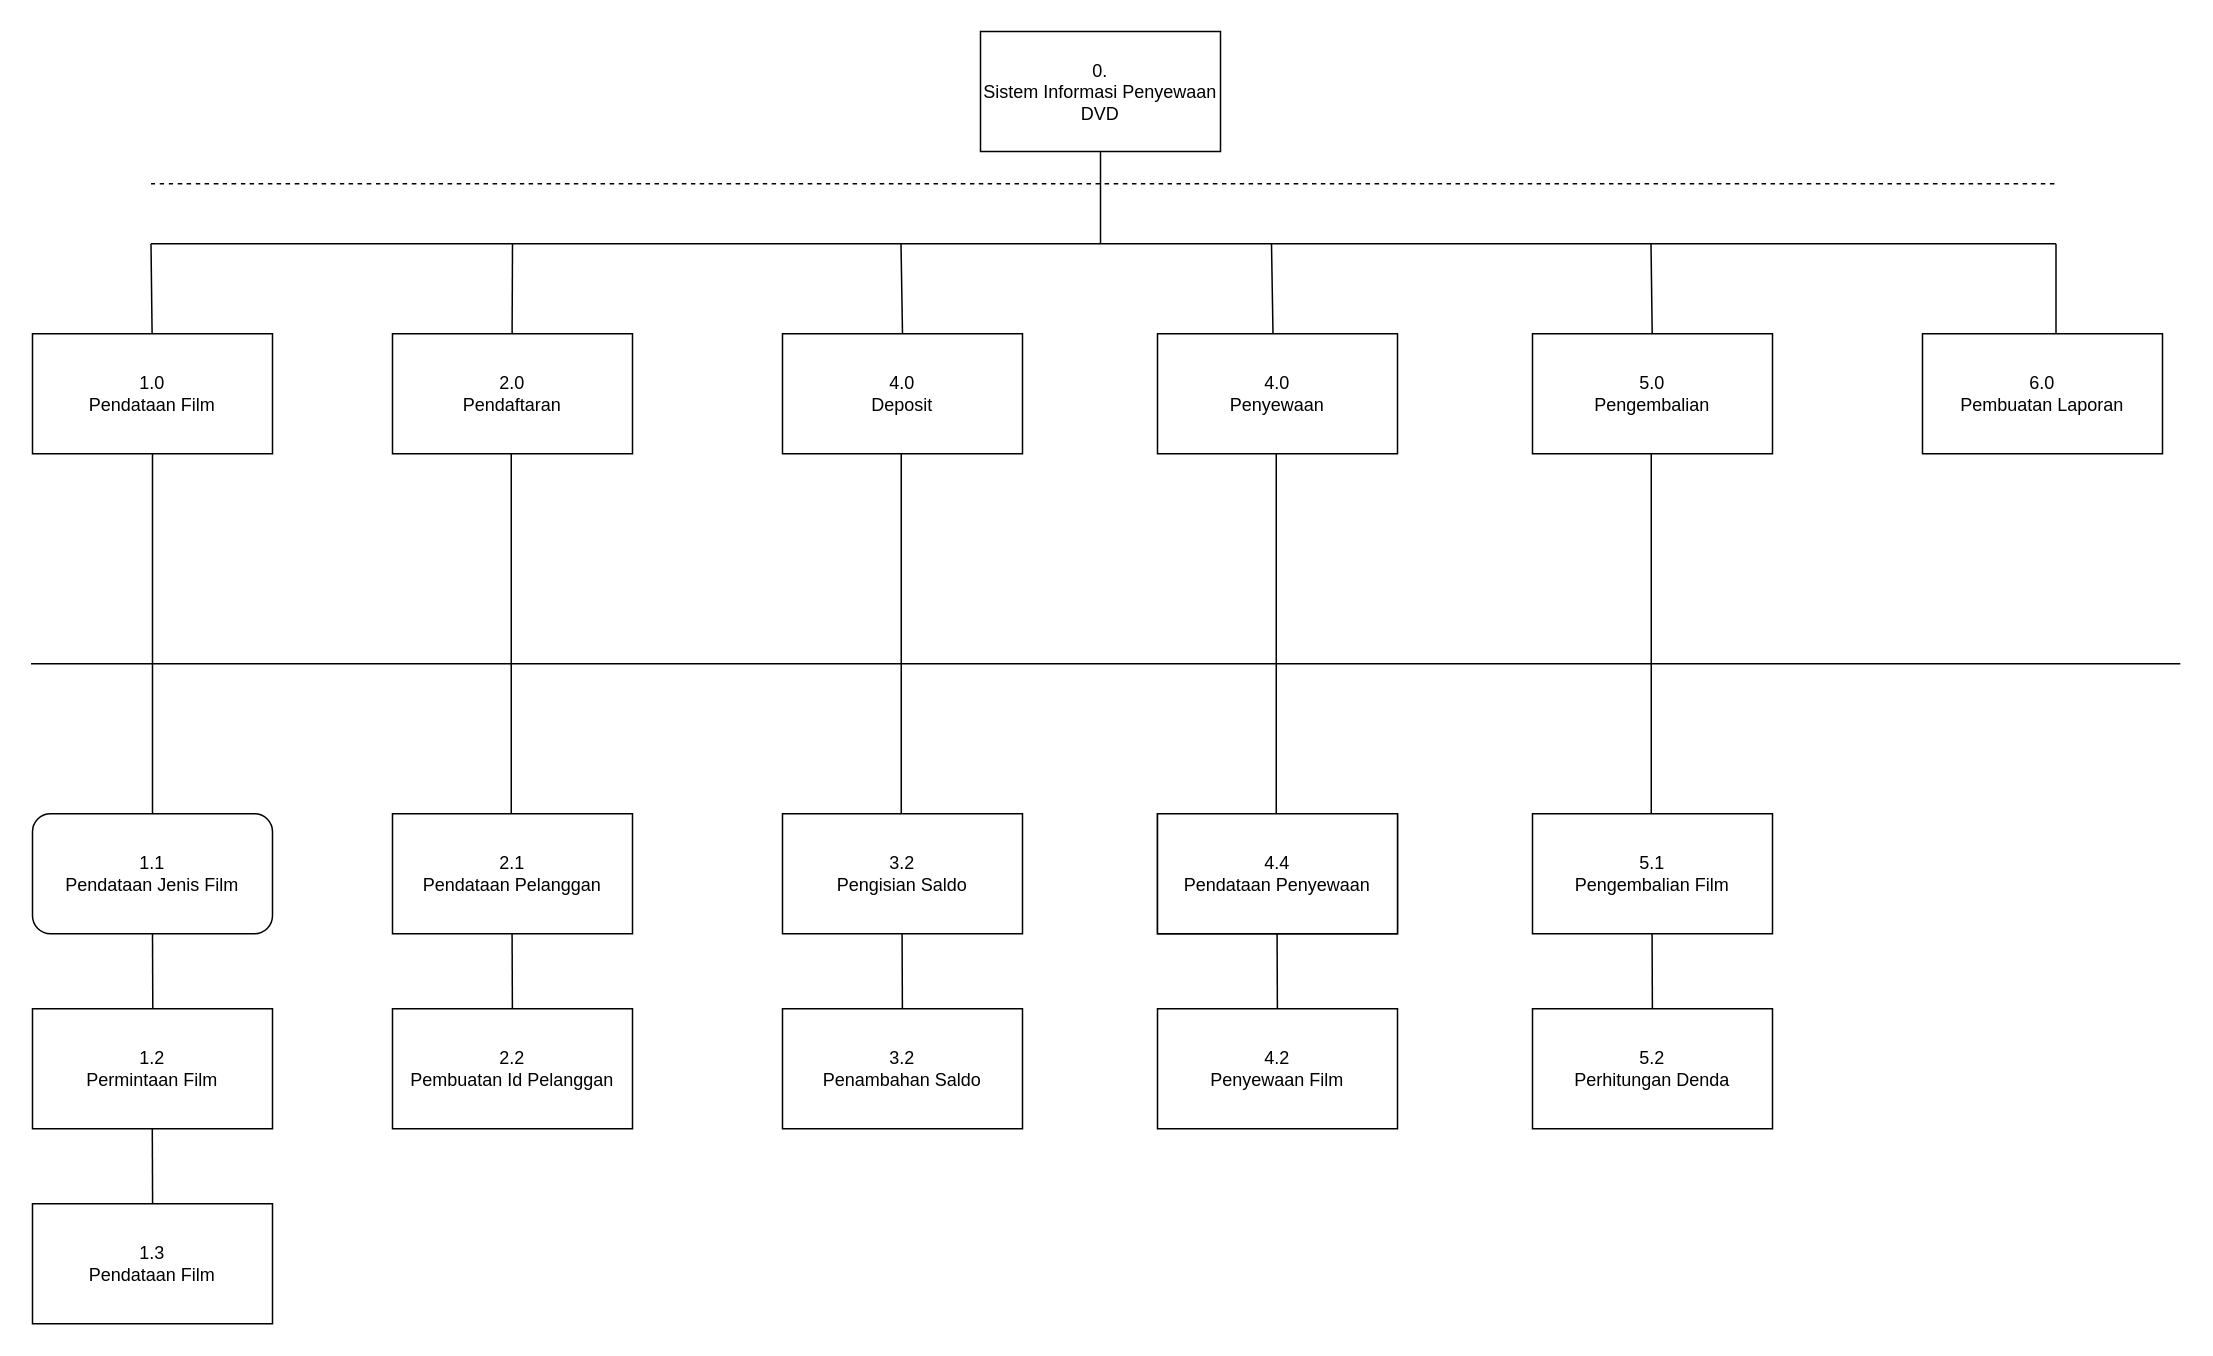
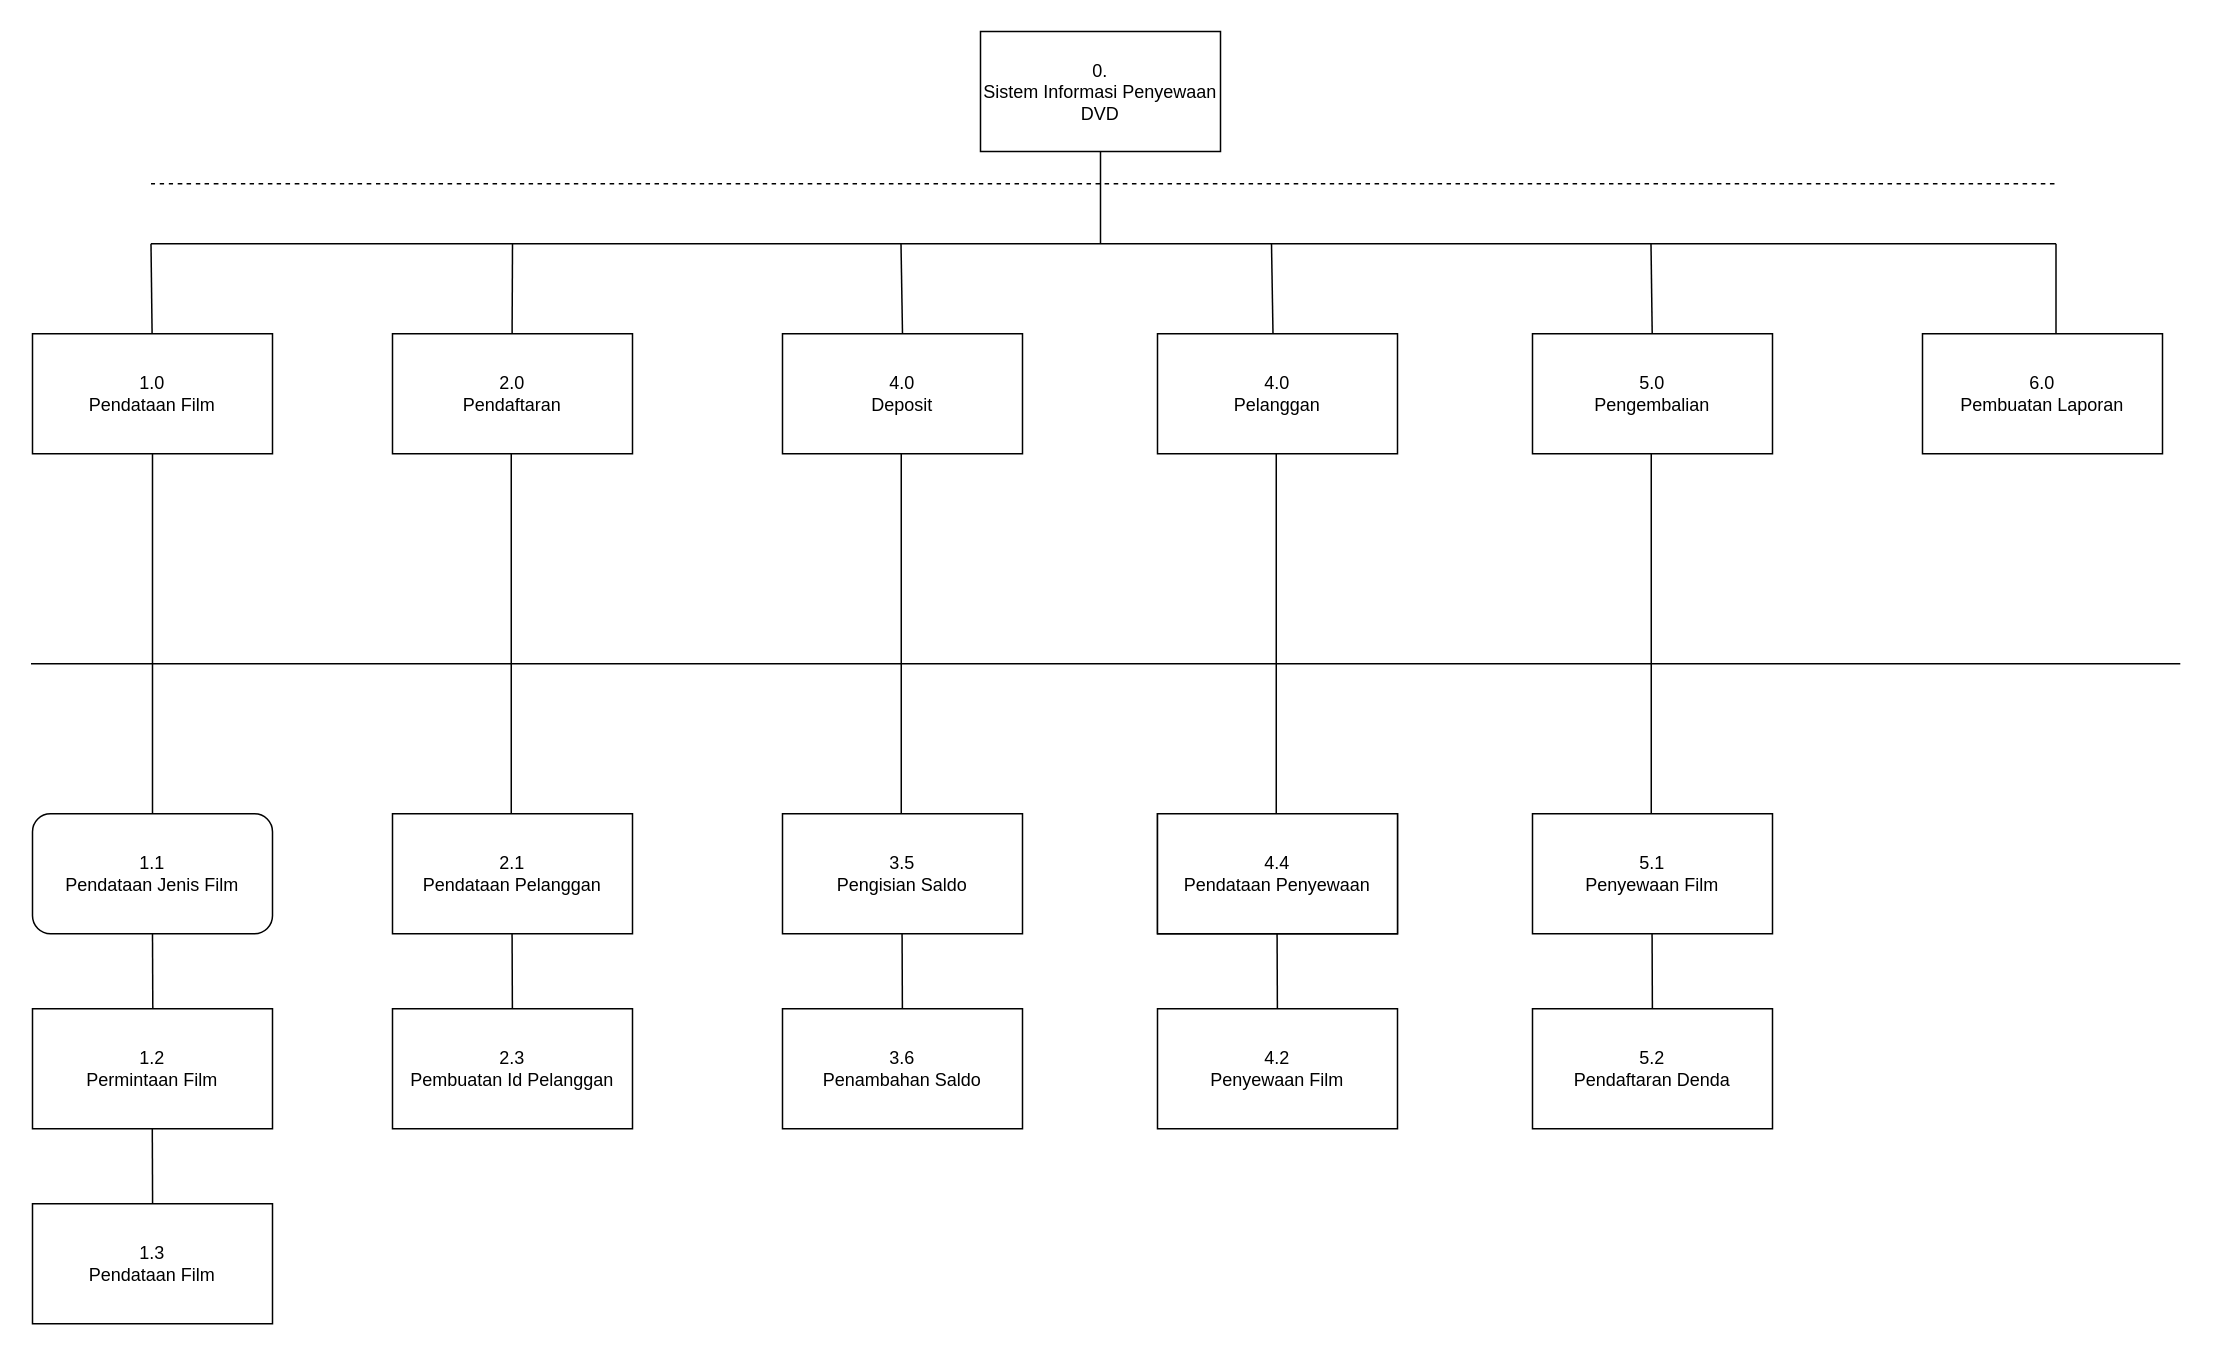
node "4.0 Penyewaan": label "4.0 Penyewaan" -> "4.0 Pelanggan"
node "3.2 Pengisian Saldo": label "3.2 Pengisian Saldo" -> "3.5 Pengisian Saldo"
node "5.1 Pengembalian Film": label "5.1 Pengembalian Film" -> "5.1 Penyewaan Film"
node "2.2 Pembuatan Id Pelanggan": label "2.2 Pembuatan Id Pelanggan" -> "2.3 Pembuatan Id Pelanggan"
node "3.2 Penambahan Saldo": label "3.2 Penambahan Saldo" -> "3.6 Penambahan Saldo"
node "5.2 Perhitungan Denda": label "5.2 Perhitungan Denda" -> "5.2 Pendaftaran Denda"
